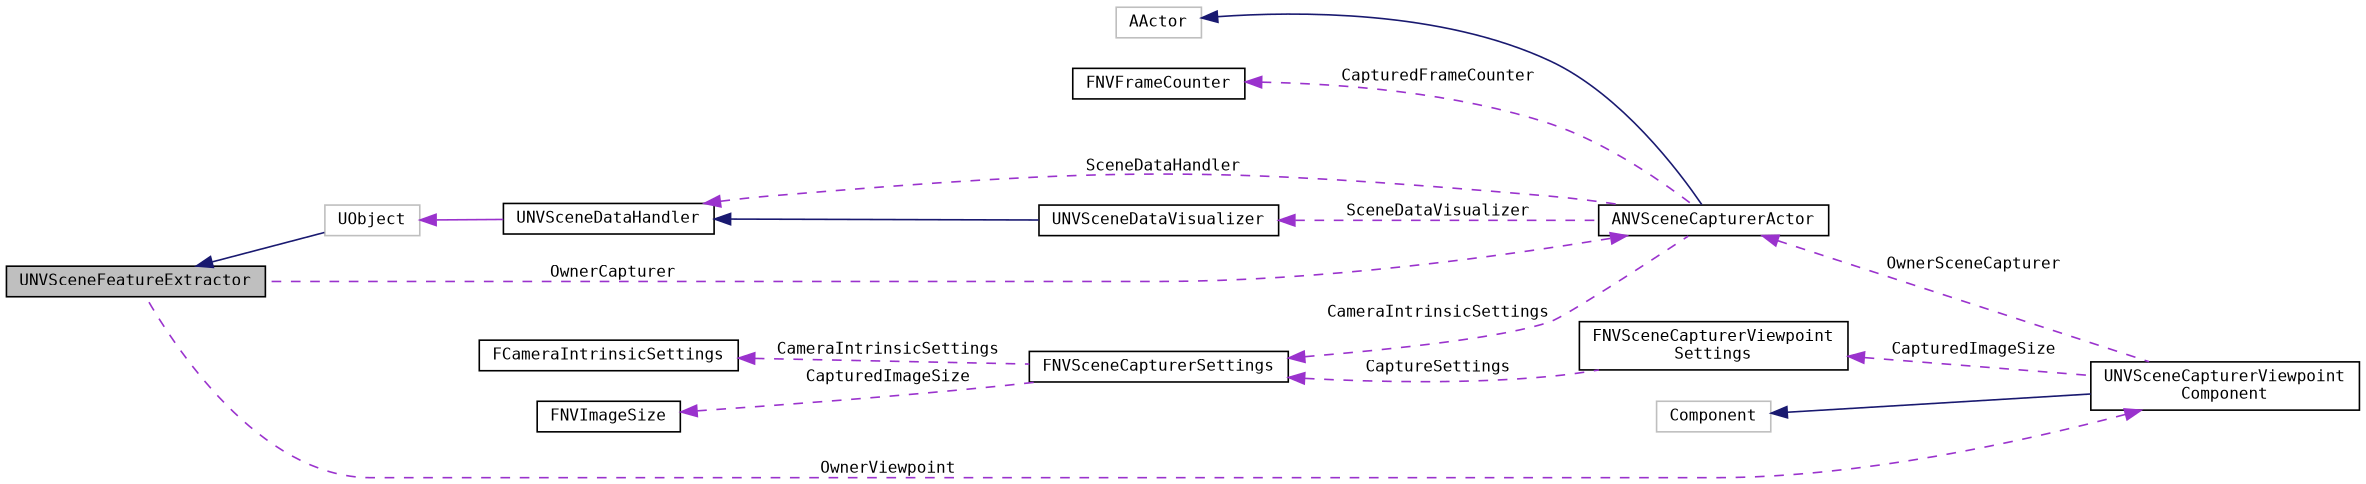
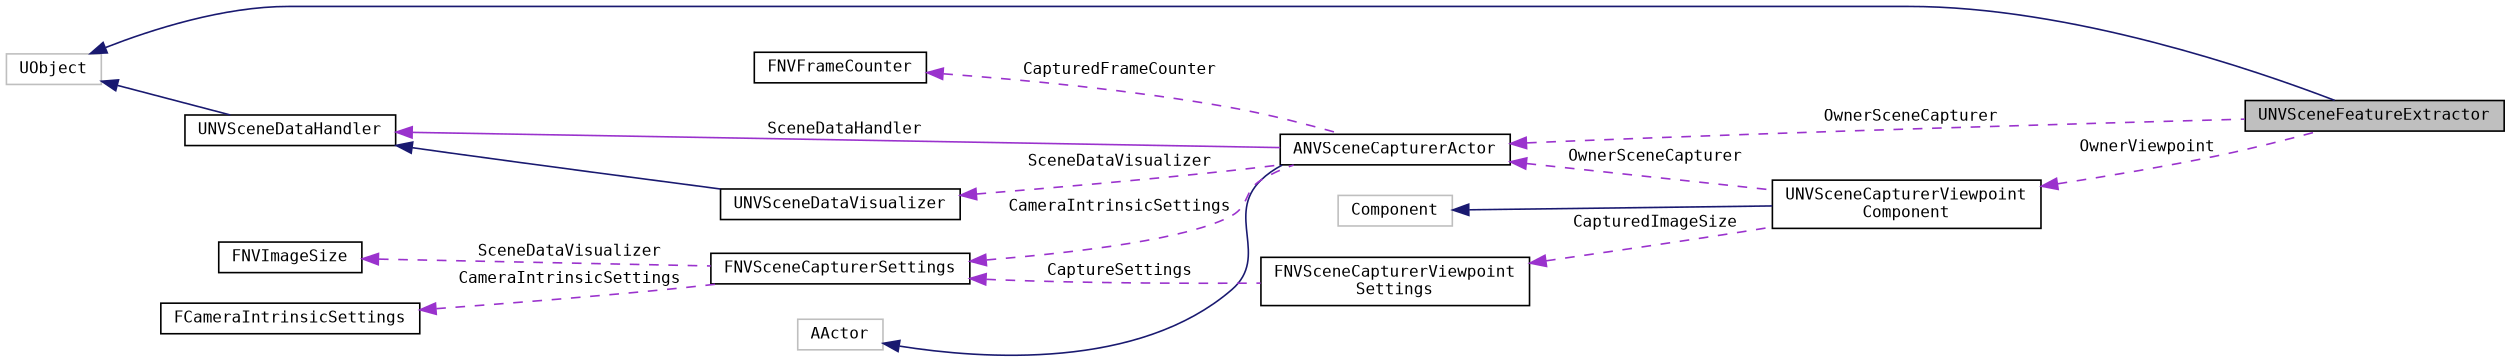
edge "ANVSceneCapturerActor" -> "UNVSceneDataHandler": style dashed -> solid
edge "UNVSceneDataHandler" -> "UObject": color darkorchid3 -> midnightblue
edge "UObject" -> "UNVSceneFeatureExtractor": reversed
edge "UNVSceneFeatureExtractor" -> "ANVSceneCapturerActor": label " OwnerCapturer" -> " OwnerSceneCapturer"
edge "FNVSceneCapturerSettings" -> "FNVImageSize": label " CapturedImageSize" -> " SceneDataVisualizer"
